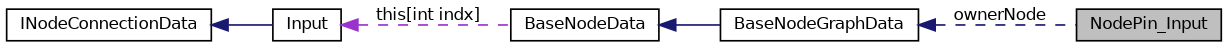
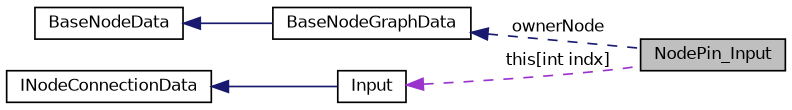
edge "BaseNodeData" -> "Input": now "NodePin_Input" -> "Input"
